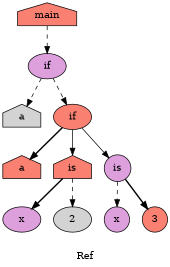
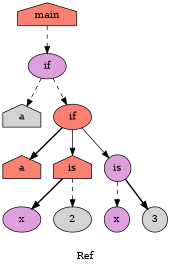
node "3": fillcolor salmon -> lightgrey
